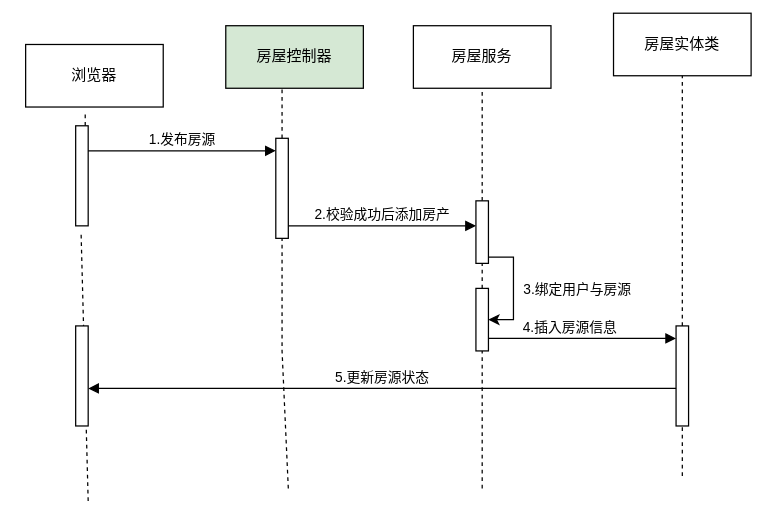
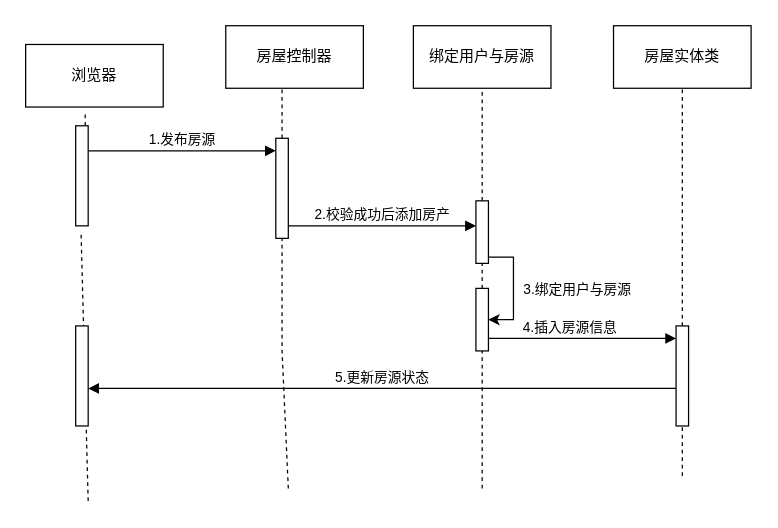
node "房屋实体类": moved (682, 44) -> (682, 57)
node "房屋控制器": fillcolor #d5e8d4 -> #ffffff
node "房屋服务": label "房屋服务" -> "绑定用户与房源"
